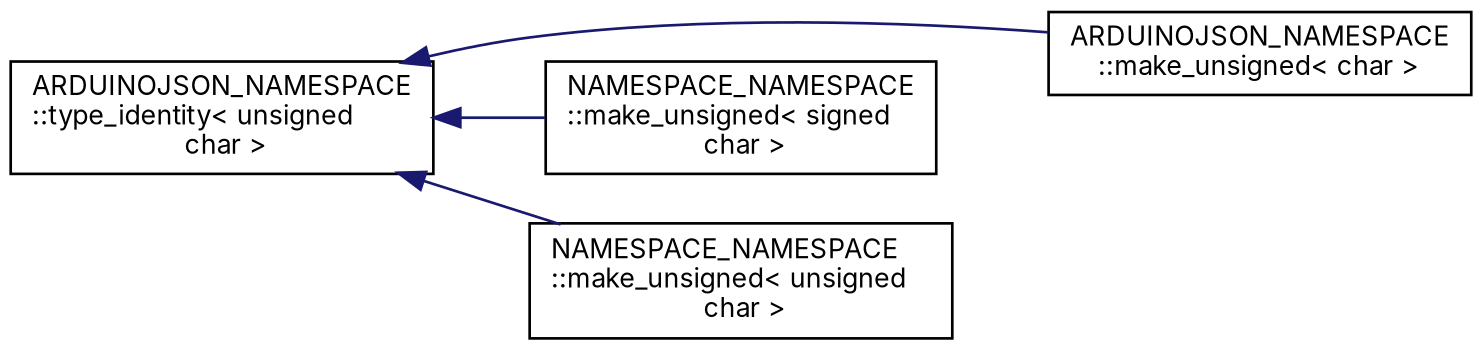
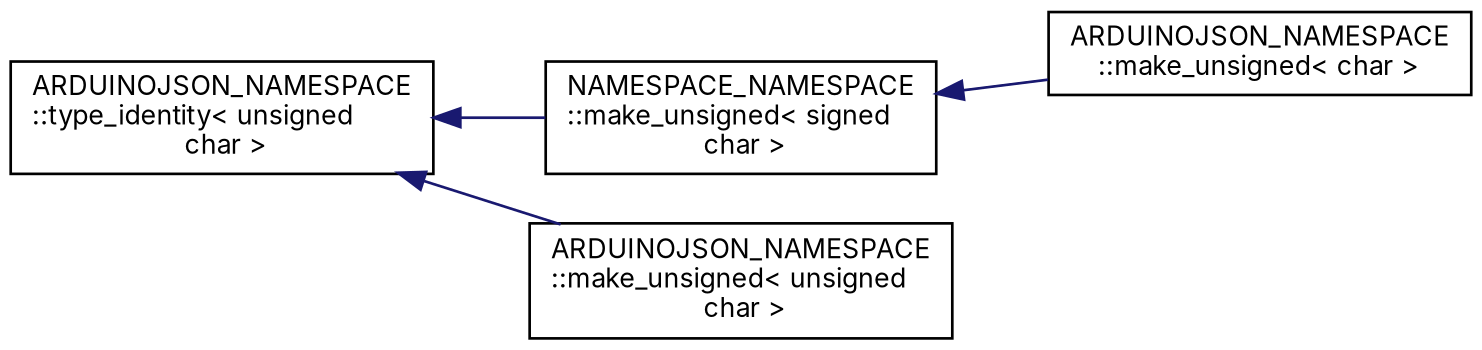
edge "ARDUINOJSON_NAMESPACE ::make_unsigned< char >" -> "ARDUINOJSON_NAMESPACE ::type_identity< unsigned char >": now "ARDUINOJSON_NAMESPACE ::make_unsigned< char >" -> "NAMESPACE_NAMESPACE ::make_unsigned< signed char >"
node "NAMESPACE_NAMESPACE ::make_unsigned< unsigned char >": label "NAMESPACE_NAMESPACE ::make_unsigned< unsigned char >" -> "ARDUINOJSON_NAMESPACE ::make_unsigned< unsigned char >"
